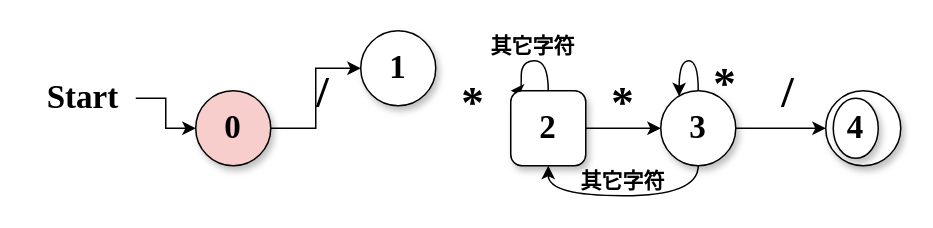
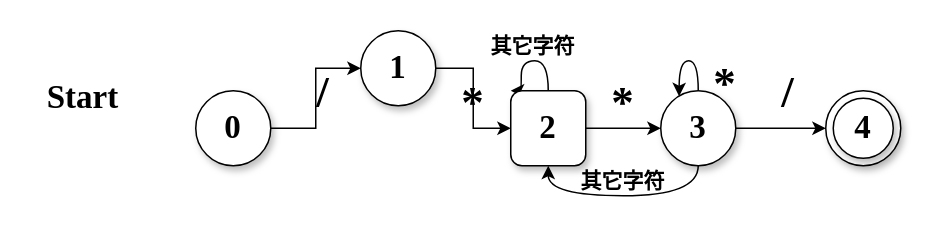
edge "1" -> "2": added
edge "Start" -> "0": removed
node "0": fillcolor #f8cecc -> #ffffff
node "4": size 45x60 -> 60x60
